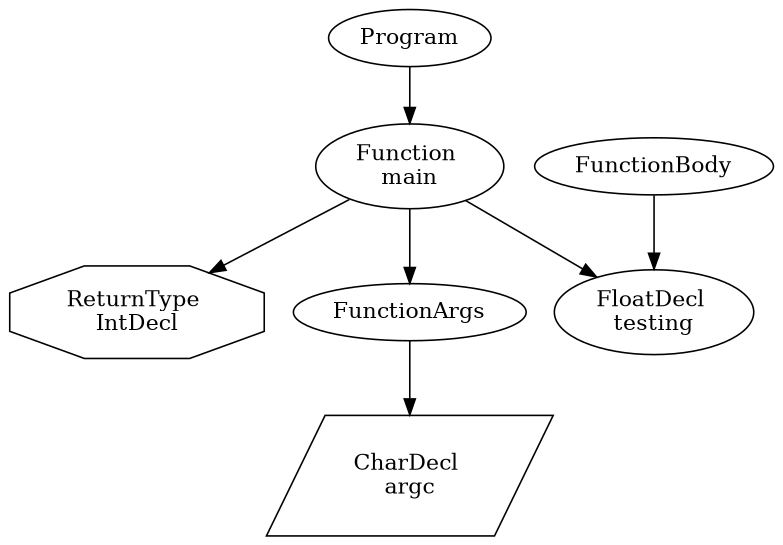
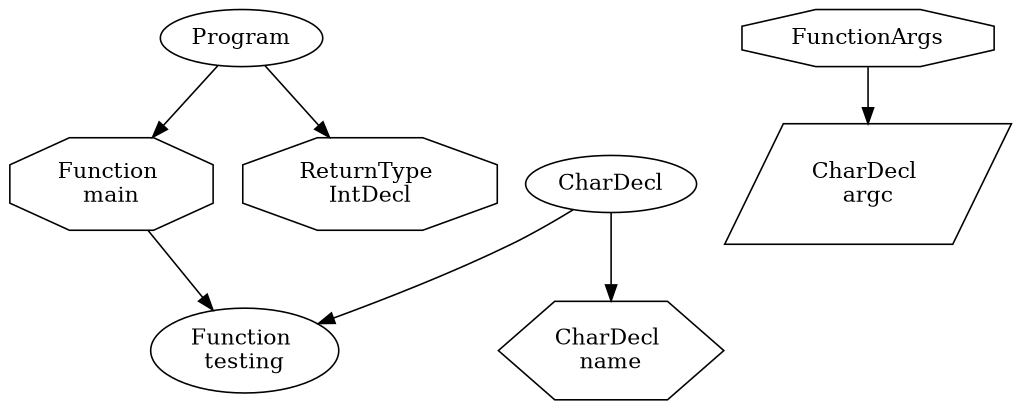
node "Function main": shape ellipse -> octagon
node "FunctionBody": label "FunctionBody" -> "CharDecl"
edge "Function main" -> "ReturnType IntDecl": now "Program" -> "ReturnType IntDecl"
edge "Function main" -> "FunctionArgs": removed
node "FunctionArgs": shape ellipse -> octagon
node "FloatDecl testing": label "FloatDecl testing" -> "Function testing"
node "CharDecl name": added
